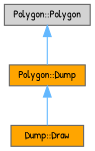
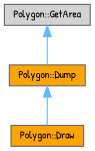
node "Polygon::Polygon": label "Polygon::Polygon" -> "Polygon::GetArea"
node "Dump::Draw": label "Dump::Draw" -> "Polygon::Draw"
